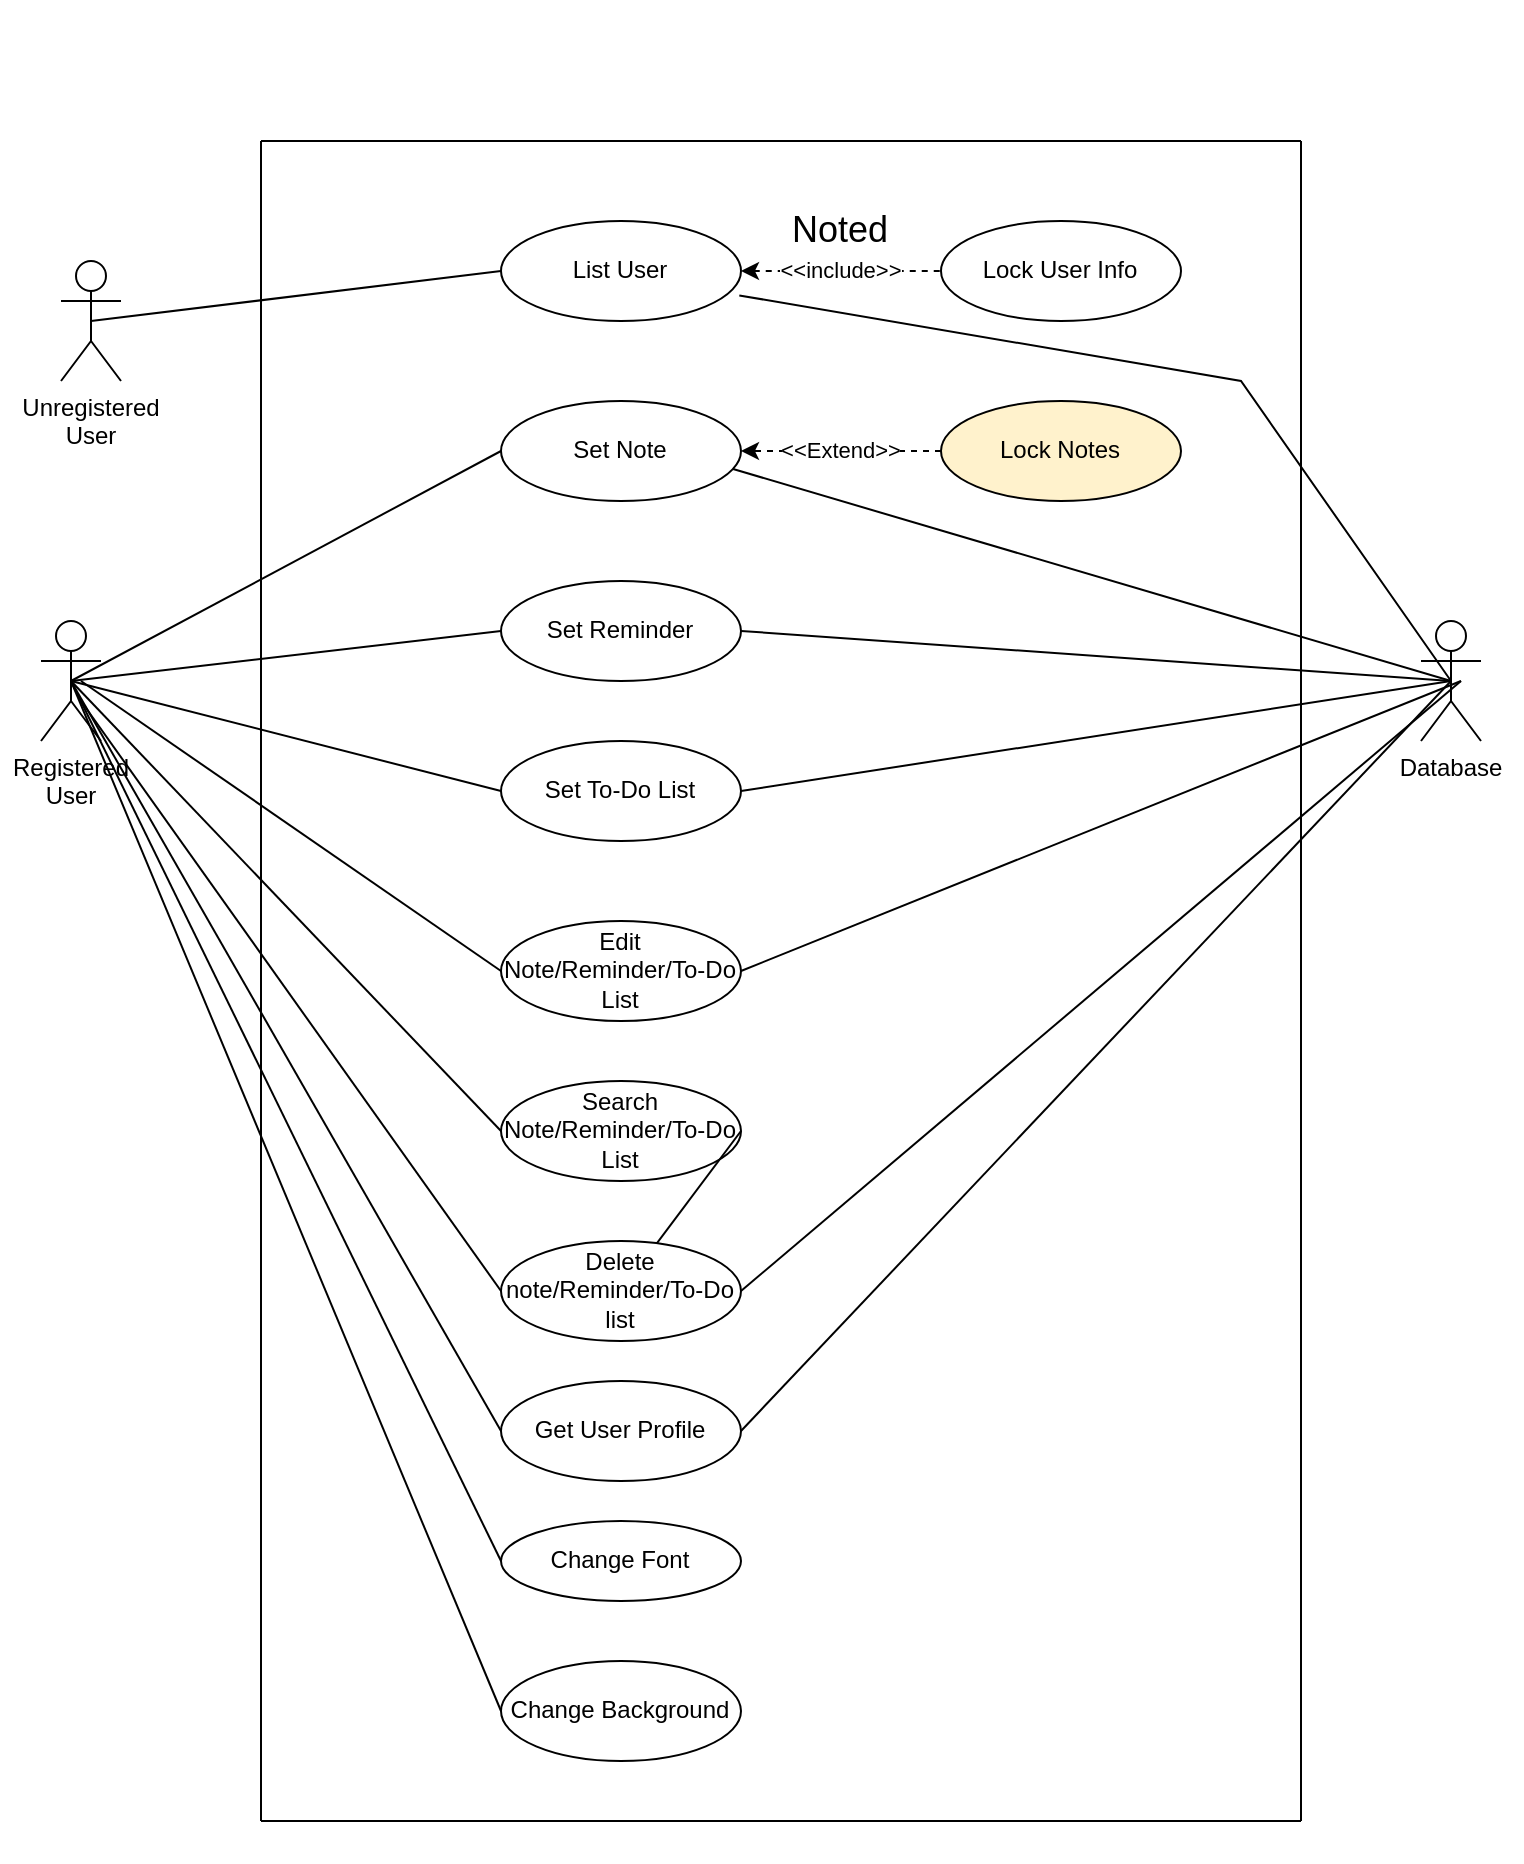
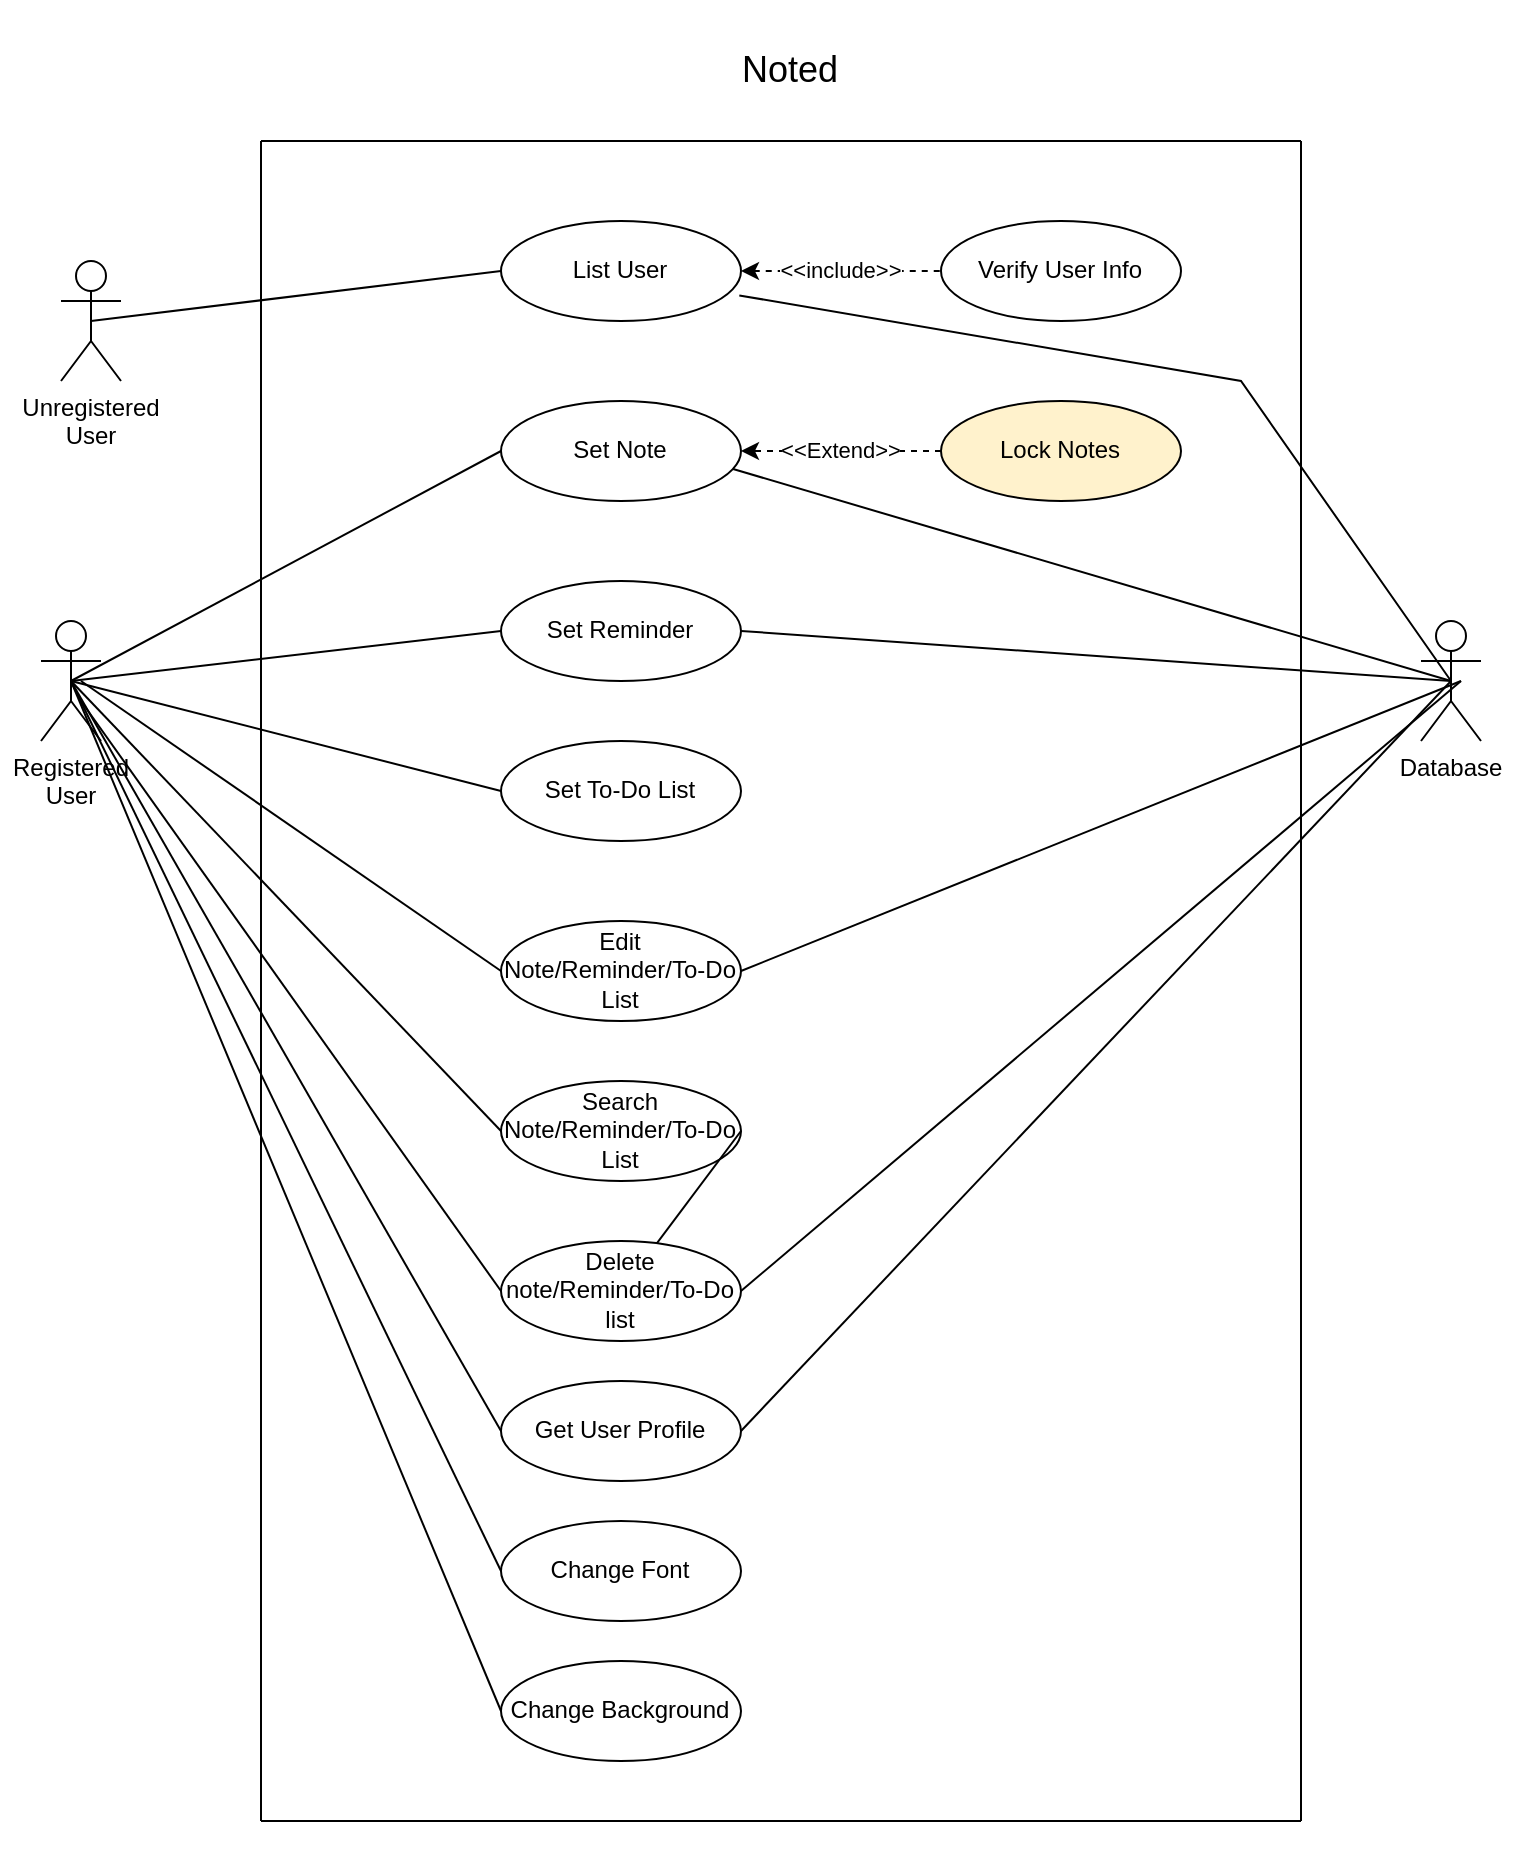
node "Noted": moved (841, 231) -> (791, 71)
node "Lock User Info": label "Lock User Info" -> "Verify User Info"
edge "Database" -- "Set To-Do List": removed
node "Change Font": size 240x80 -> 240x100
